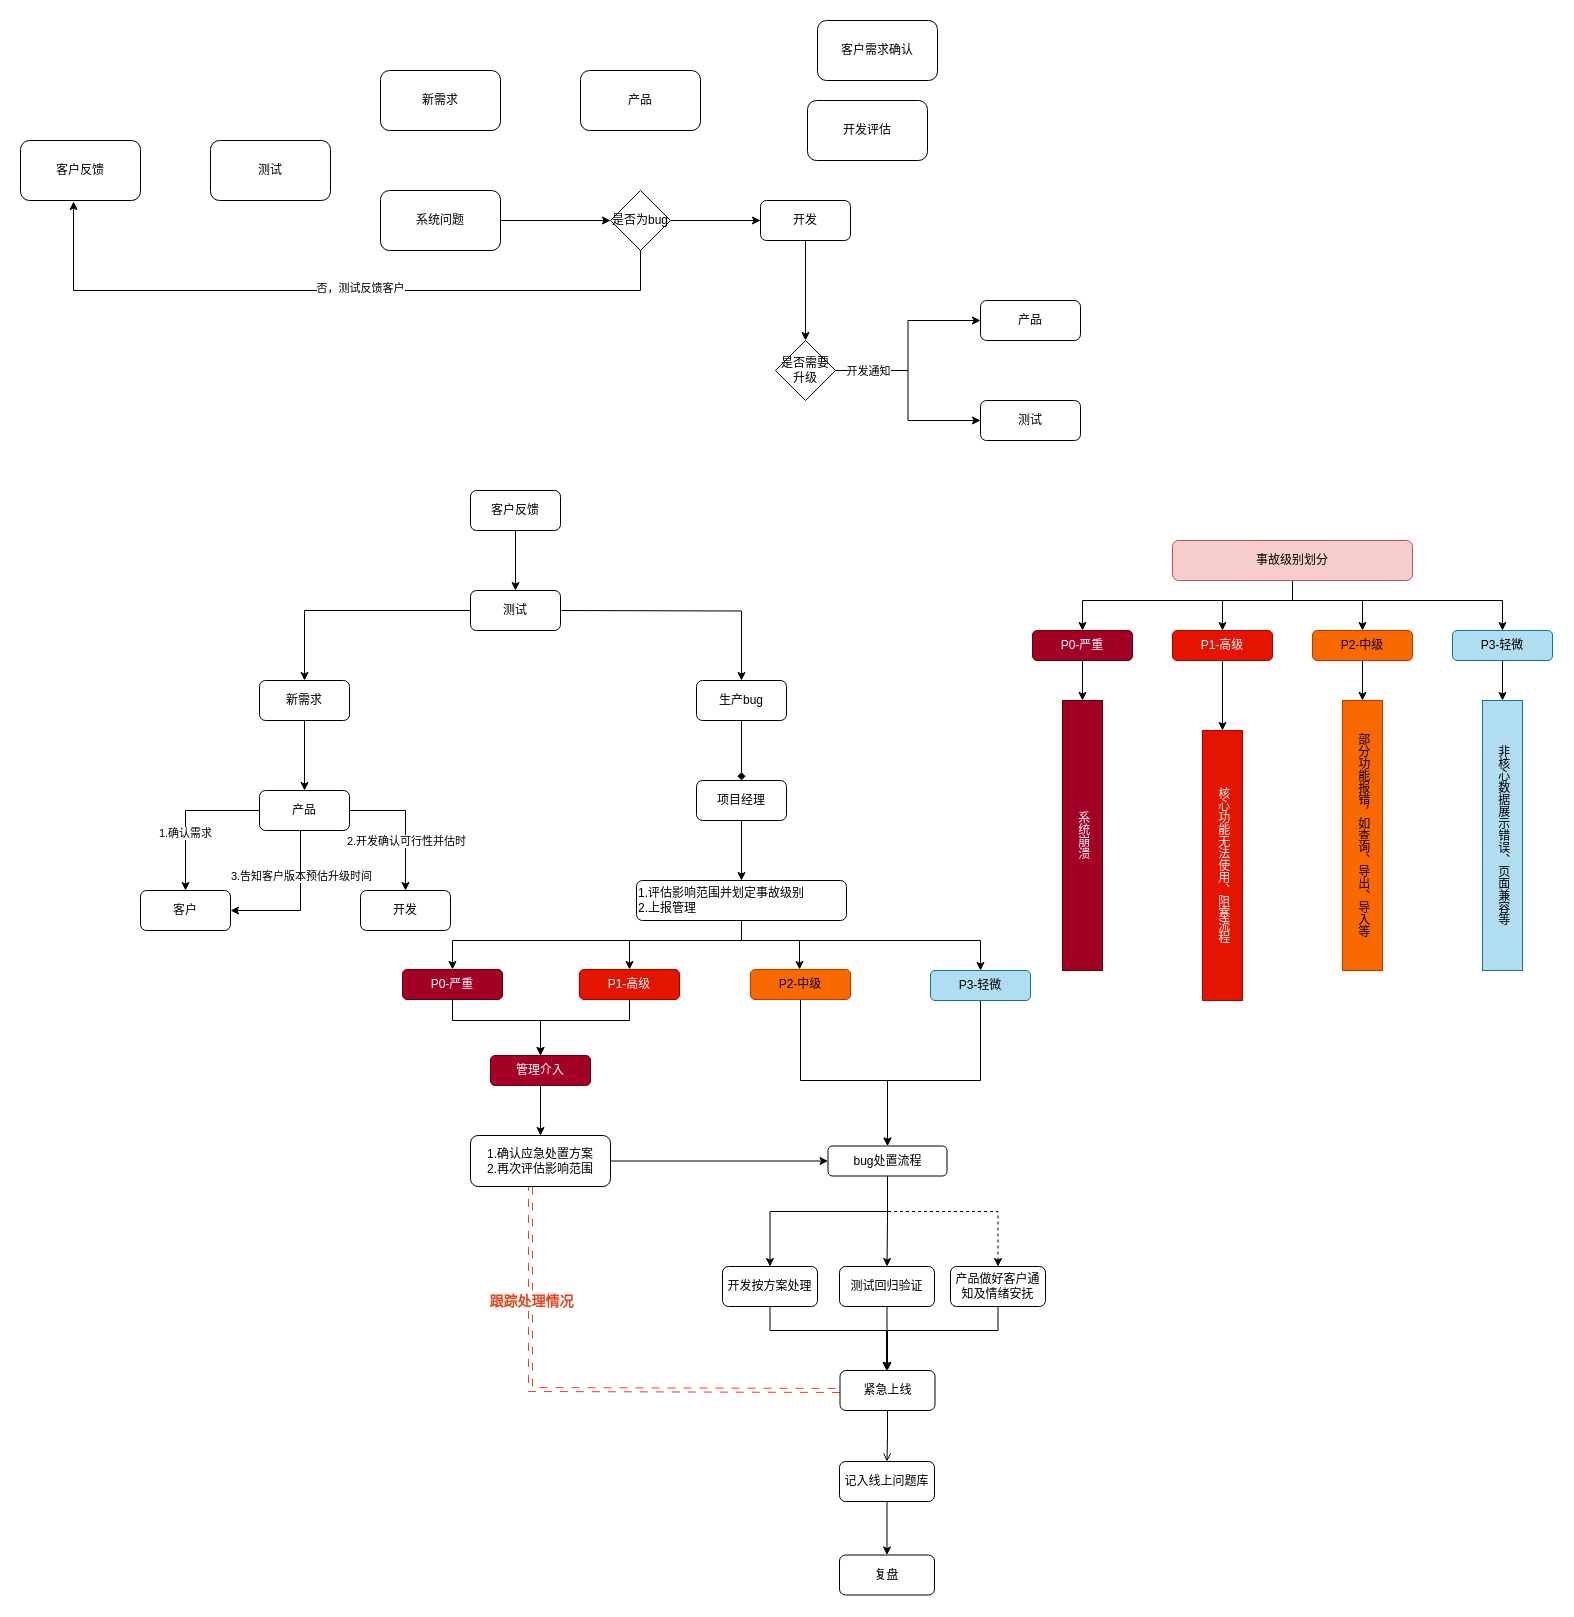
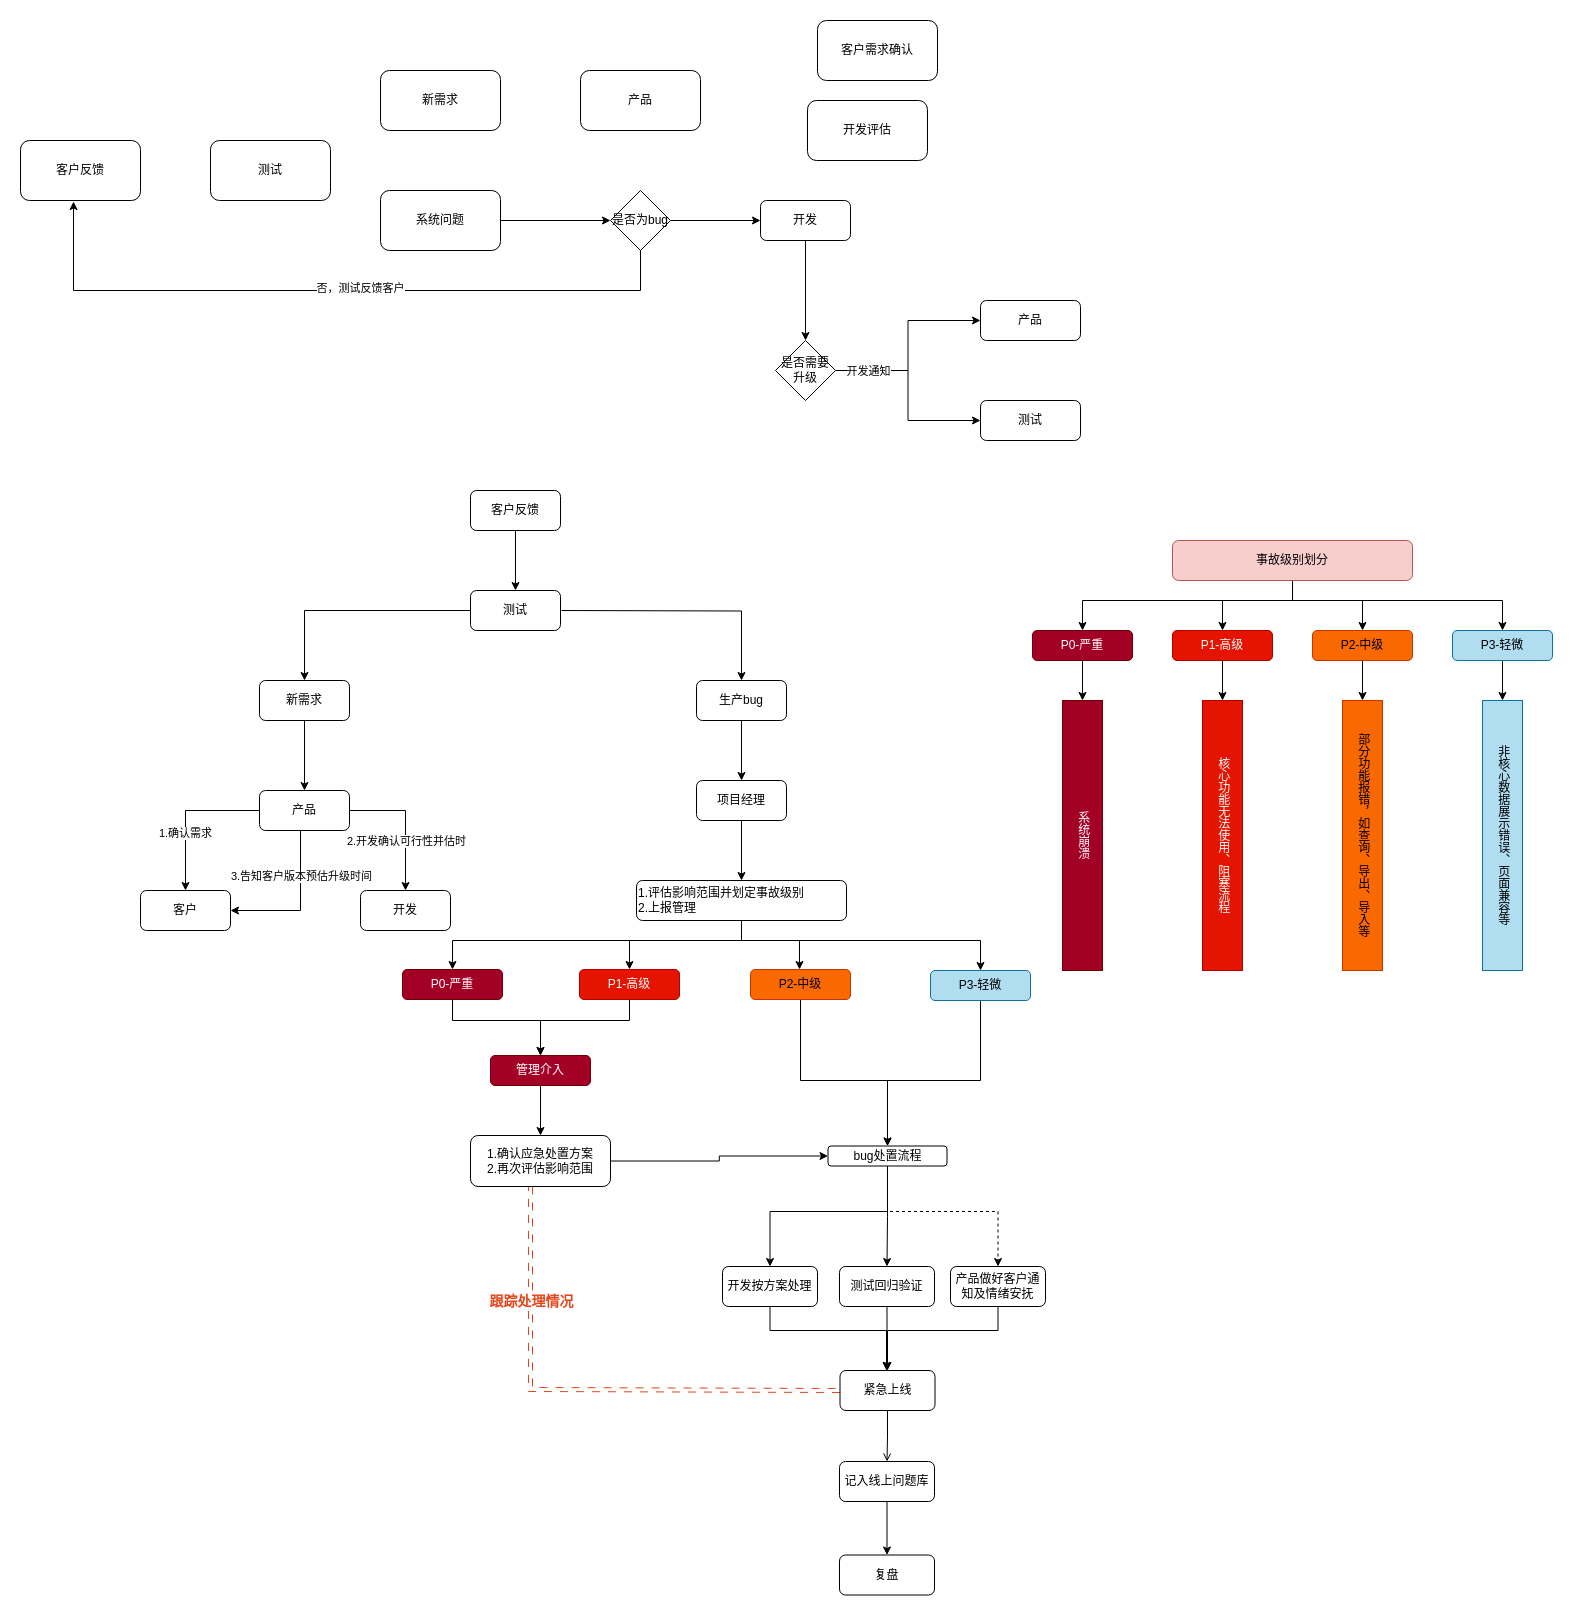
edge "生产bug" -> "项目经理": arrowhead diamond -> classic
node "核心功能无法使用、阻塞流程": moved (1223, 866) -> (1223, 836)
node "bug处置流程": size 119x30 -> 119x20
